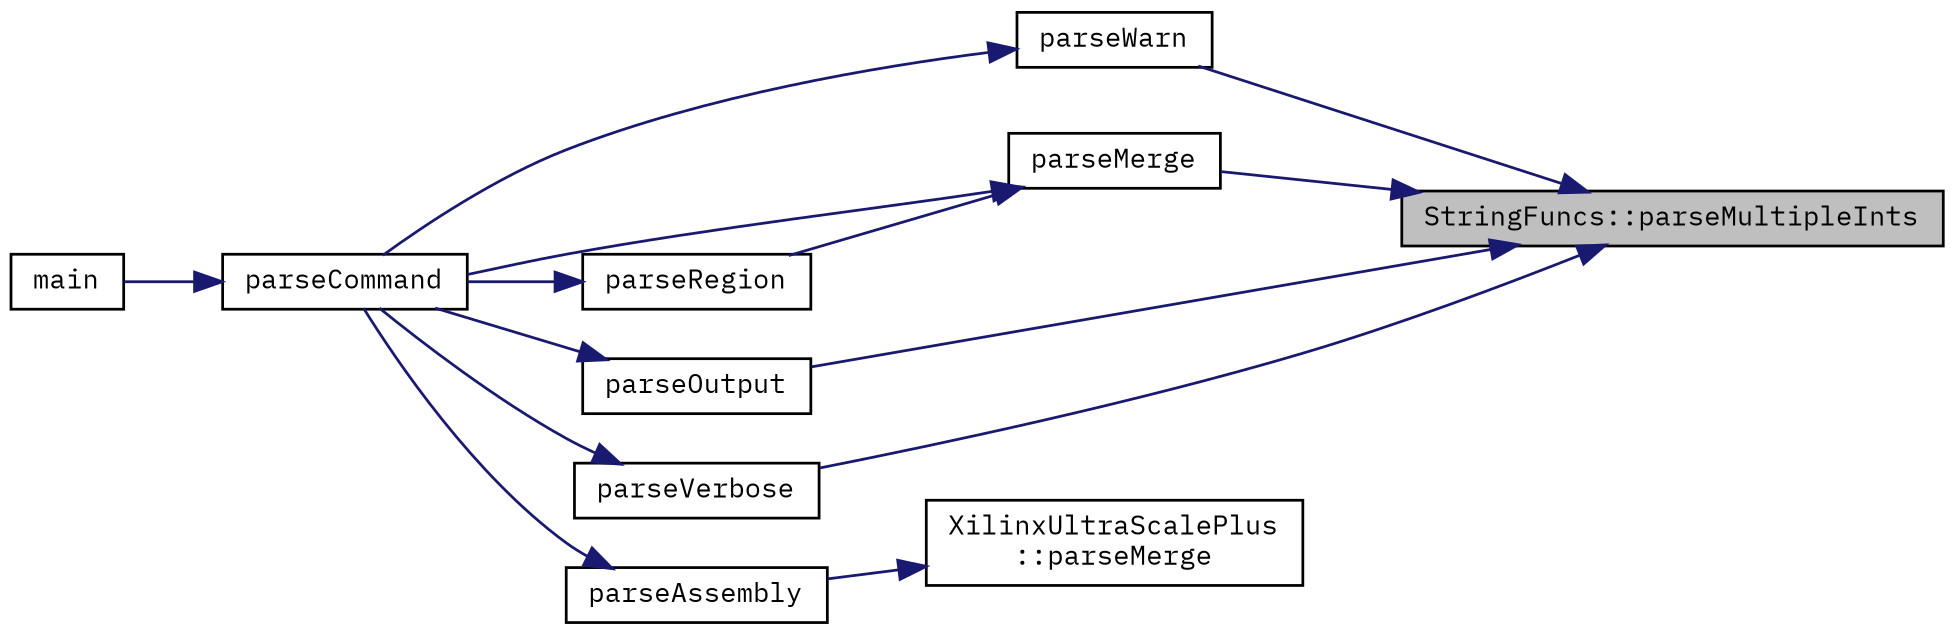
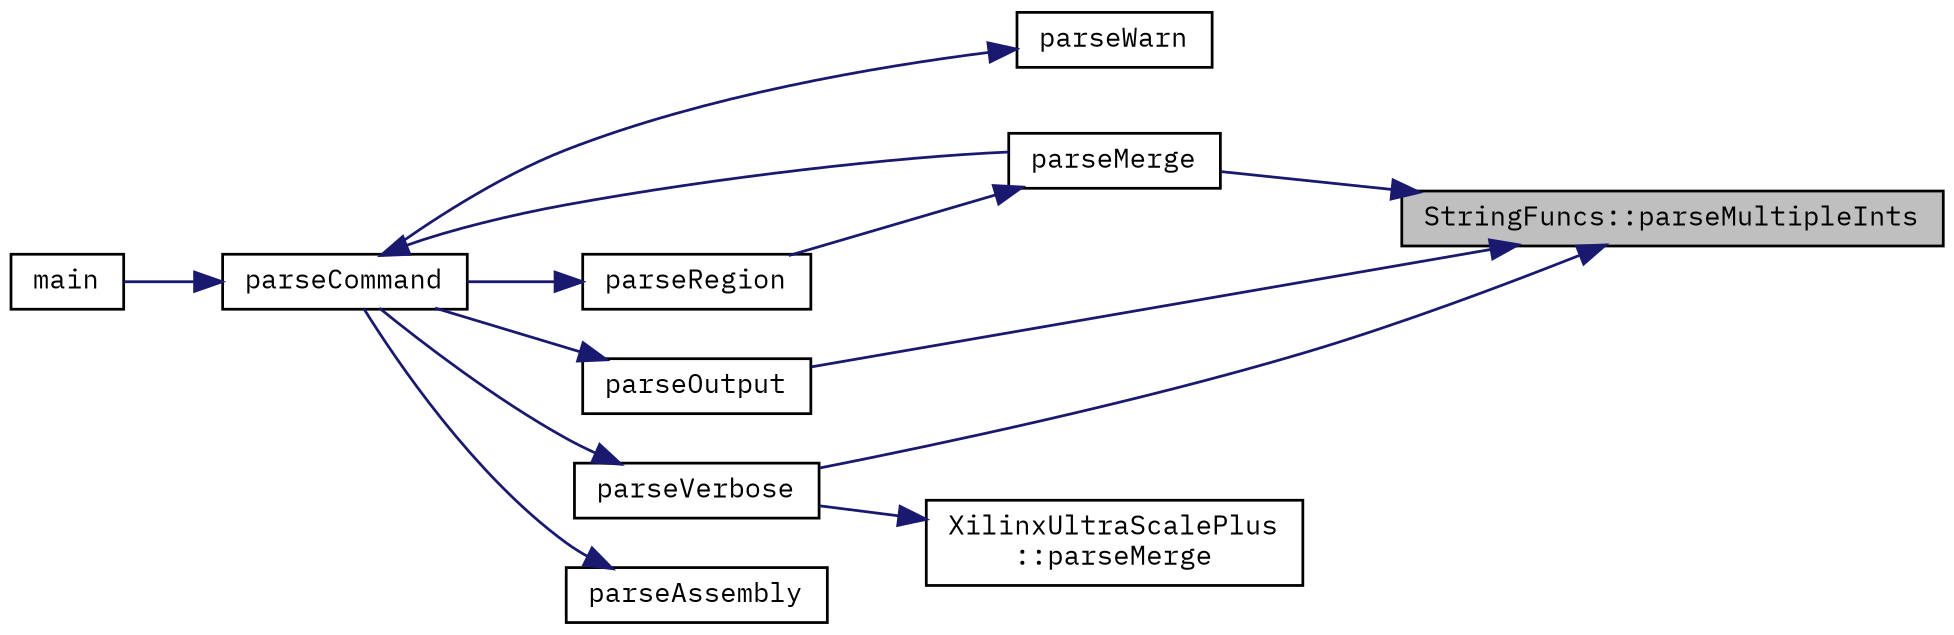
edge "parseWarn" -> "StringFuncs::parseMultipleInts": removed
edge "parseCommand" -> "parseMerge": reversed
edge "parseAssembly" -> "XilinxUltraScalePlus ::parseMerge": now "parseVerbose" -> "XilinxUltraScalePlus ::parseMerge"
